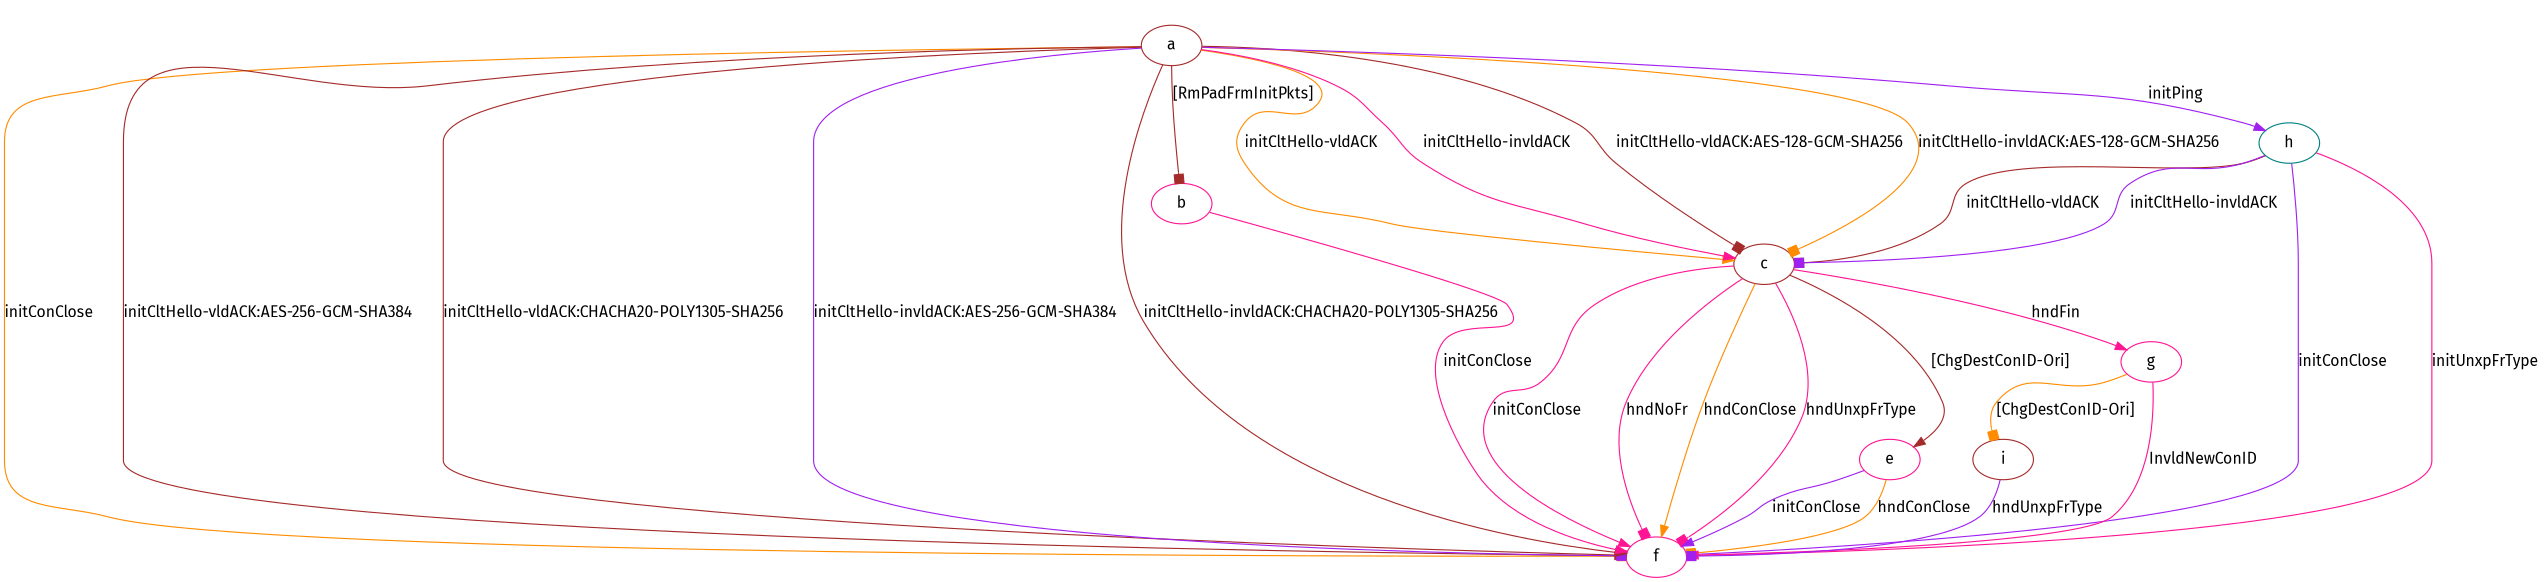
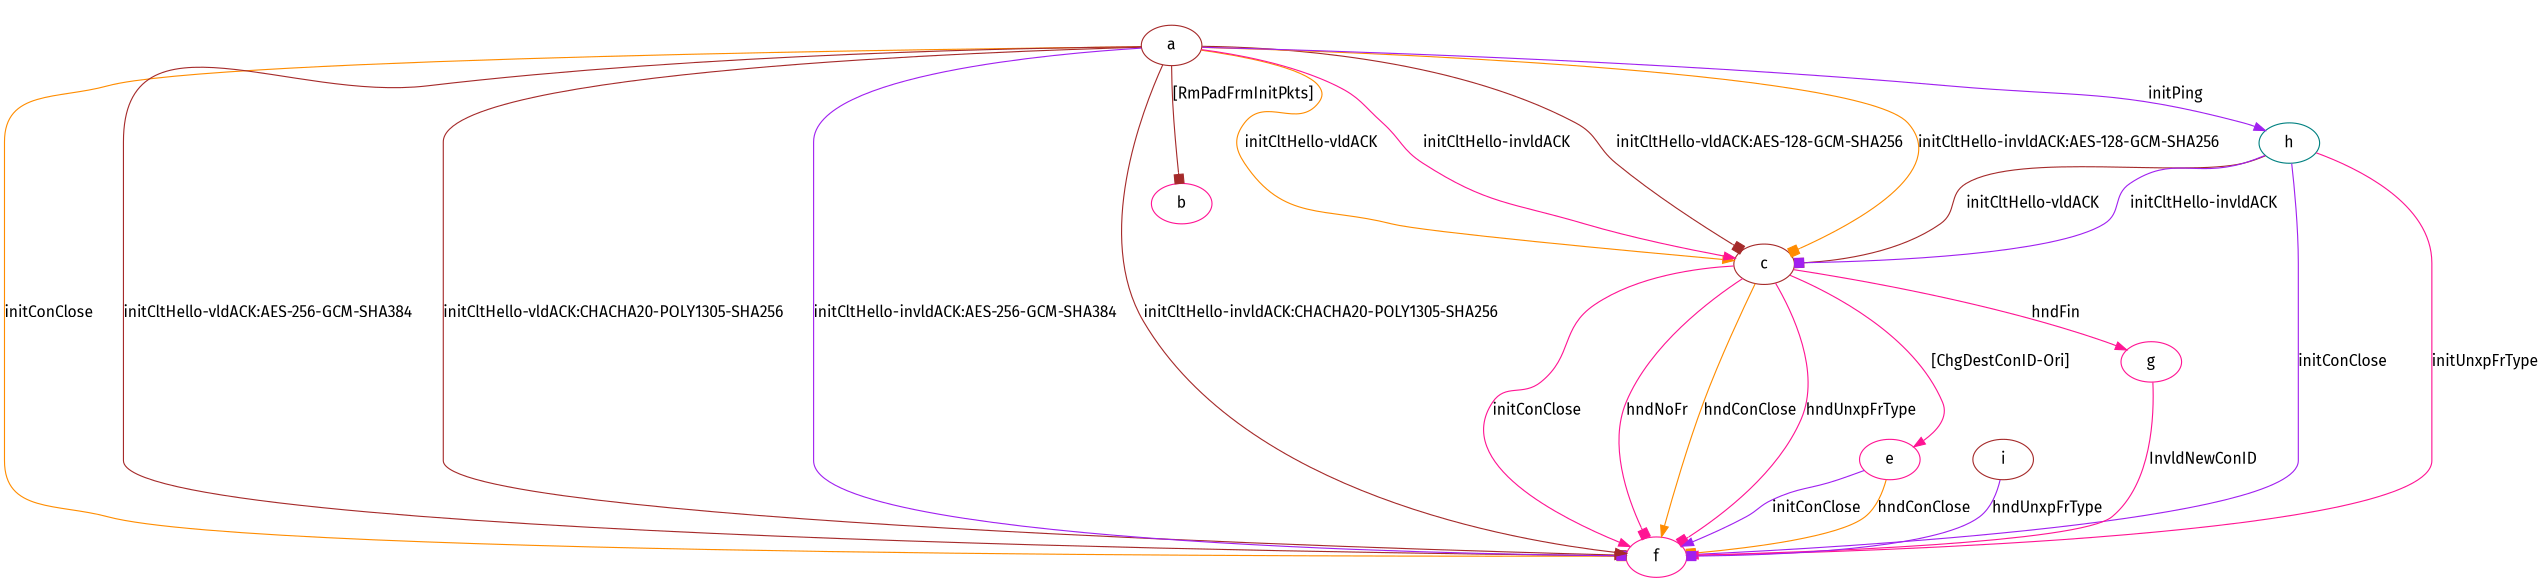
edge "b" -> "f": removed, label "initConClose"
edge "c" -> "e": color brown -> deeppink
edge "g" -> "i": removed, label "[ChgDestConID-Ori]"
